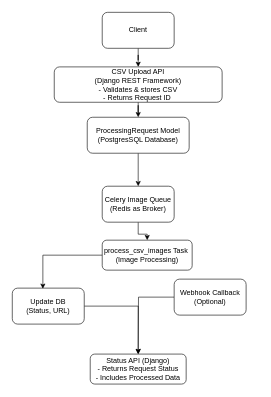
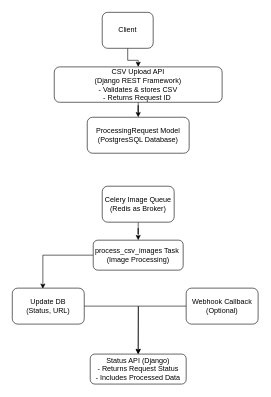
node "Client": size 72x36 -> 51x36
edge "ProcessingRequest Model (PostgresSQL Database)" -> "Celery Image Queue (Redis as Broker)": removed
node "process_csv_images Task (Image Processing)": moved (147, 255) -> (138, 255)
node "Webhook Callback (Optional)": moved (210, 297) -> (222, 306)
